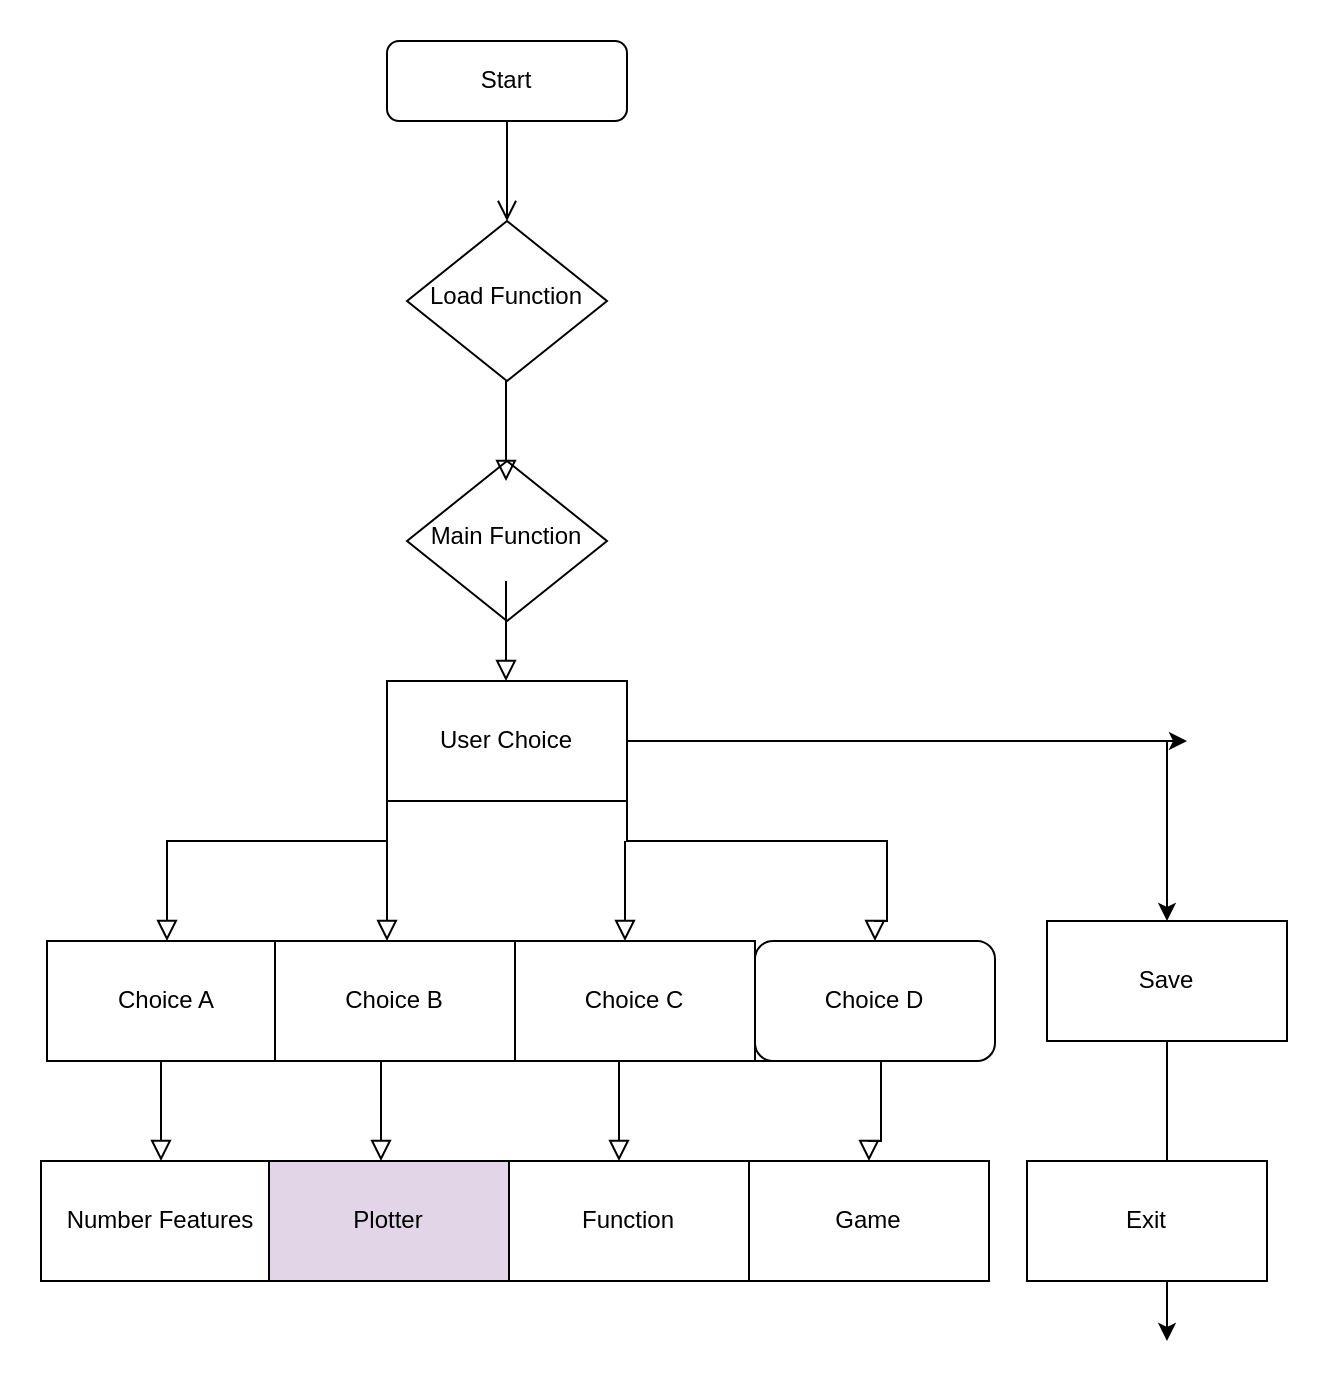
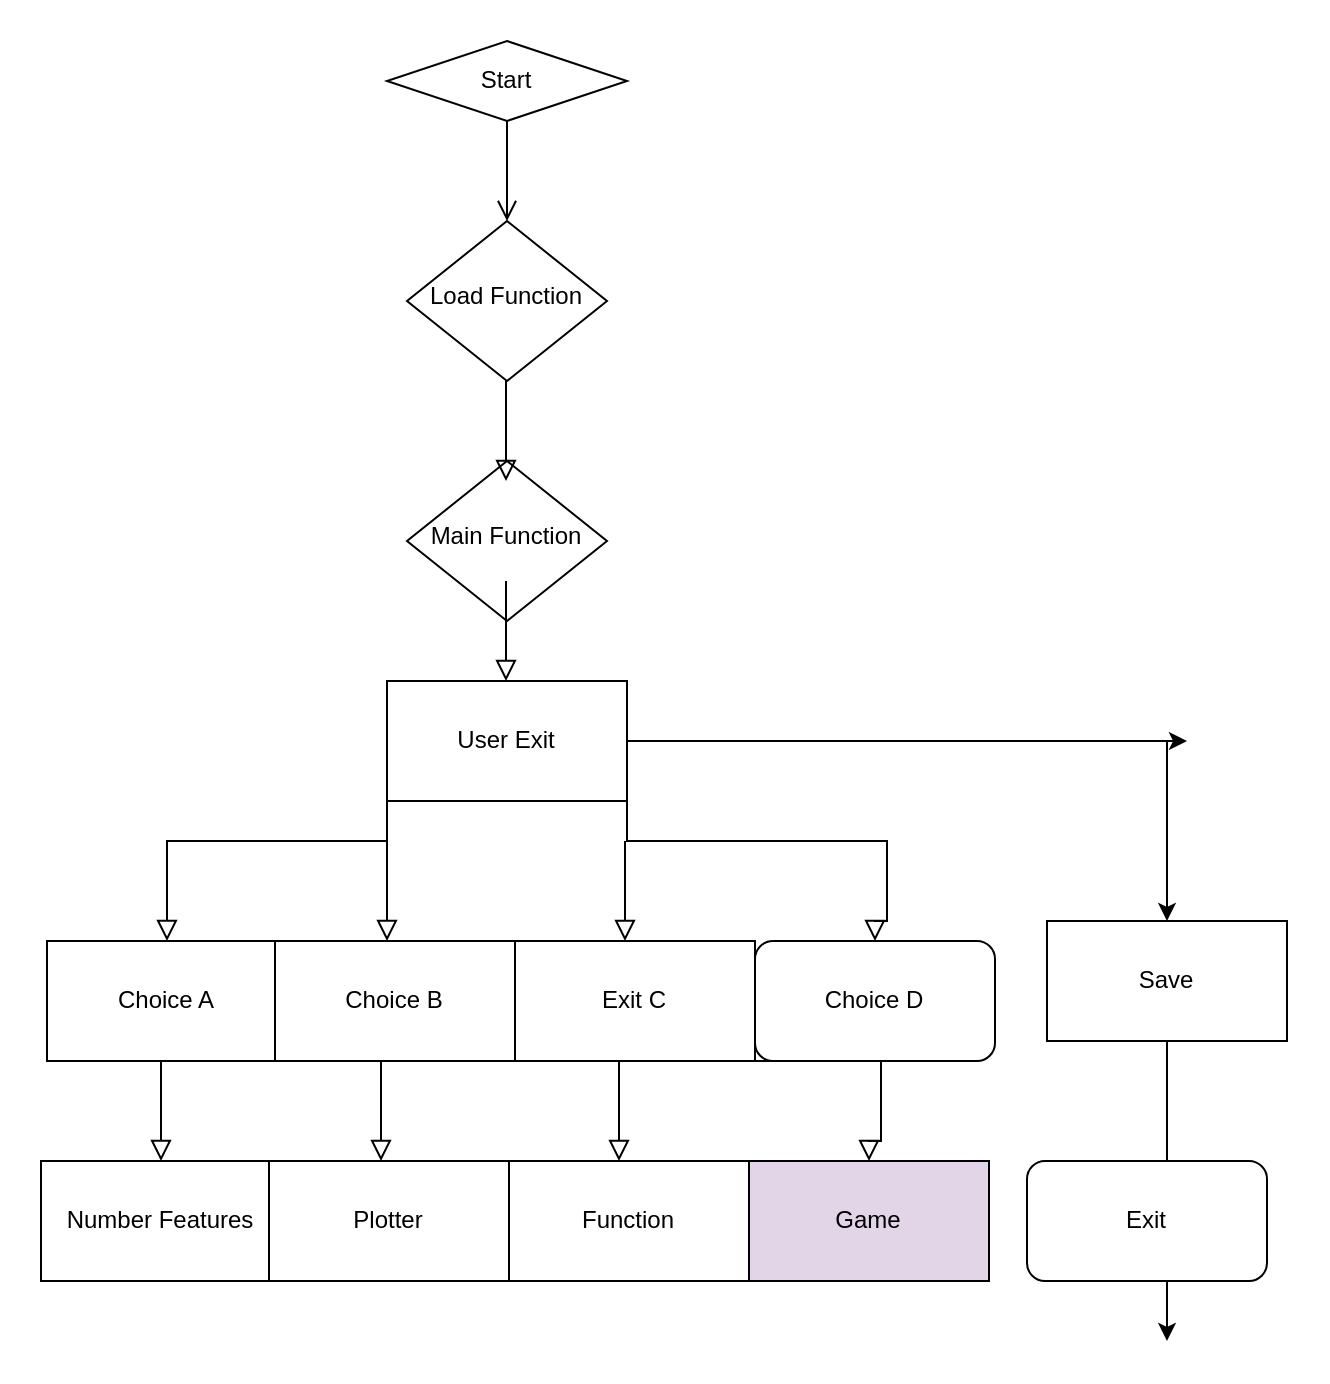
node "Start": shape rounded rectangle -> diamond
node "User Choice": label "User Choice" -> "User Exit"
node "Choice C": label "Choice C" -> "Exit C"
node "Plotter": fillcolor #e1d5e7 -> #ffffff
node "Game": fillcolor #ffffff -> #e1d5e7
node "Exit": shape rectangle -> rounded rectangle
